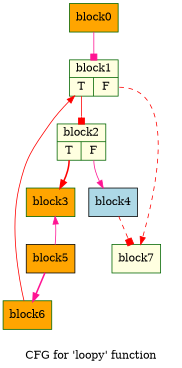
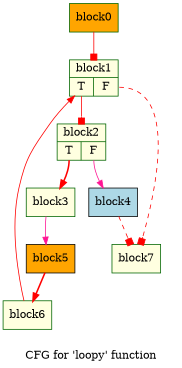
edge "block0" -> "block1": color deeppink -> red
edge "block1" -> "block7": arrowhead normal -> box
node "block3": fillcolor orange -> lightyellow
edge "block5" -> "block3": reversed
edge "block5" -> "block6": color deeppink -> red
node "block6": fillcolor orange -> lightyellow
